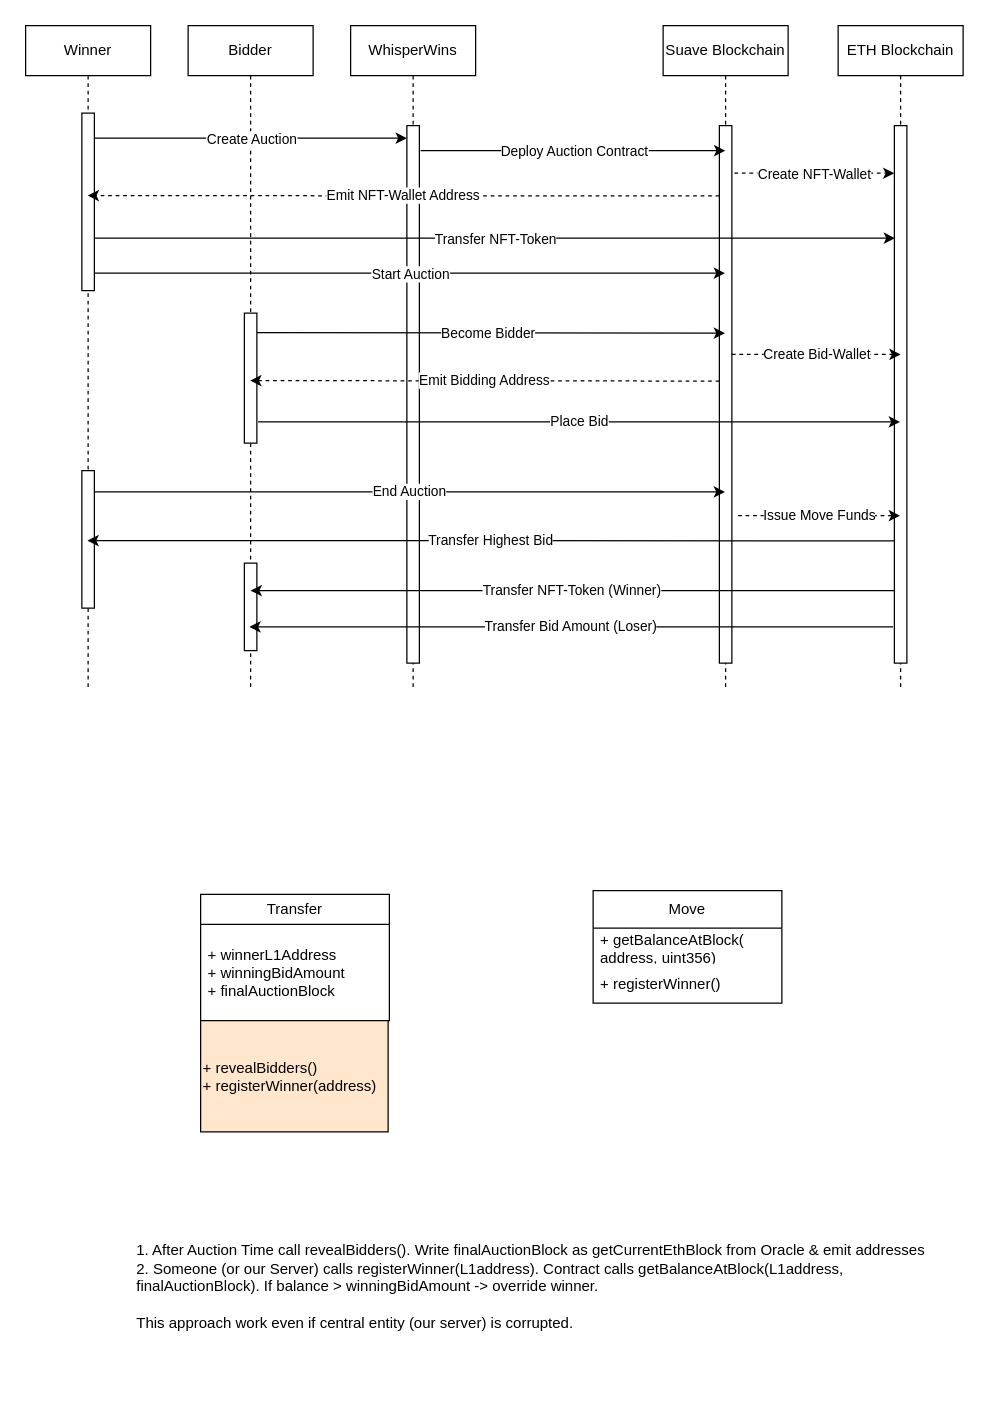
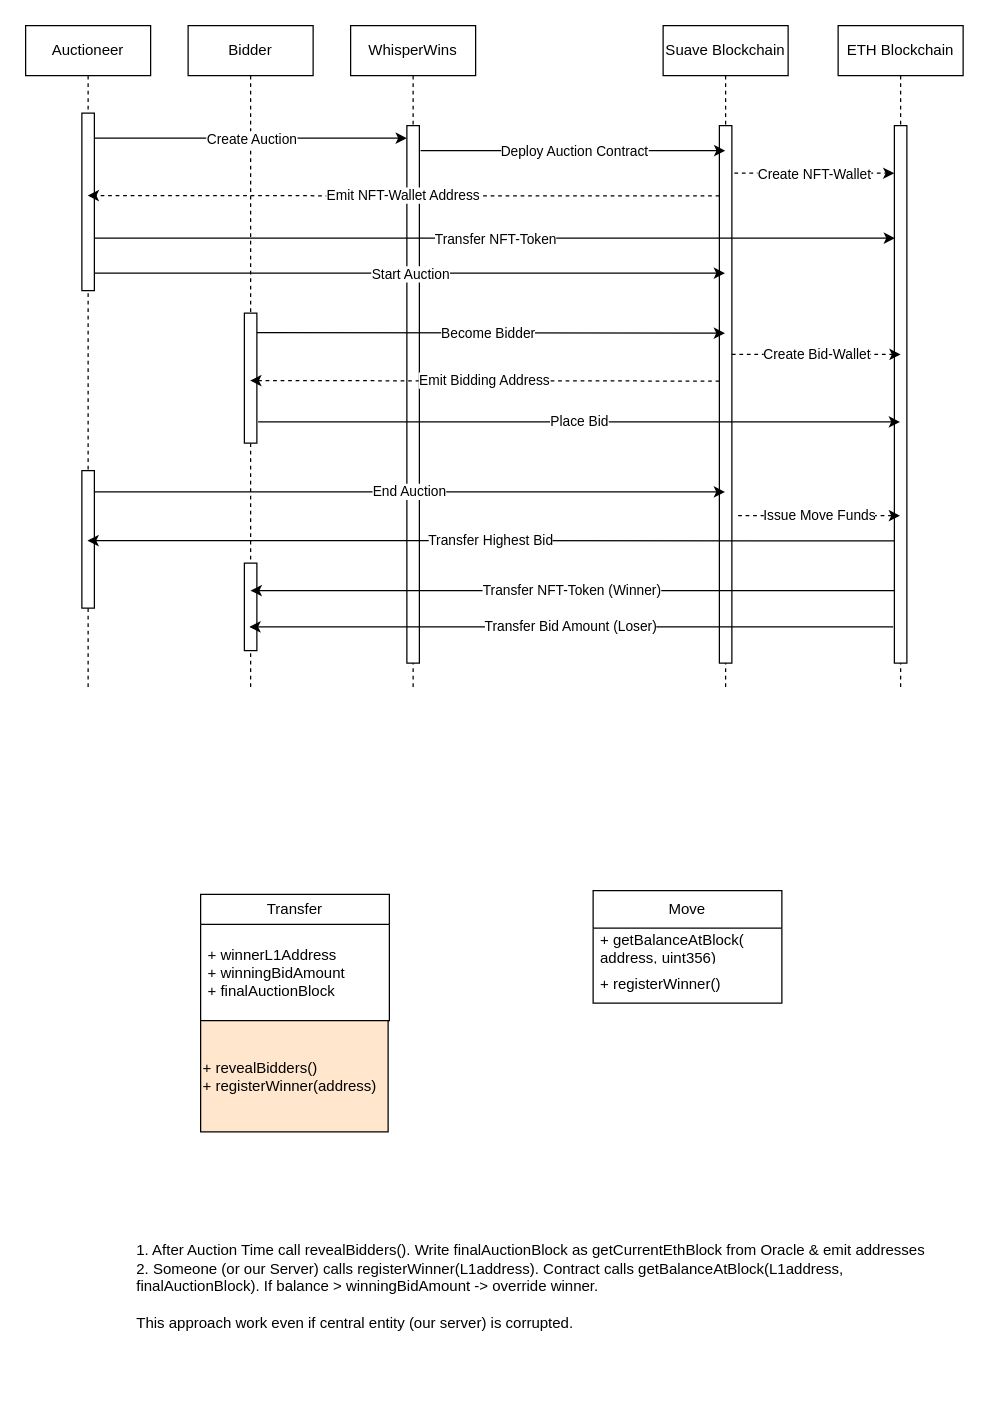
node "Winner": label "Winner" -> "Auctioneer"
